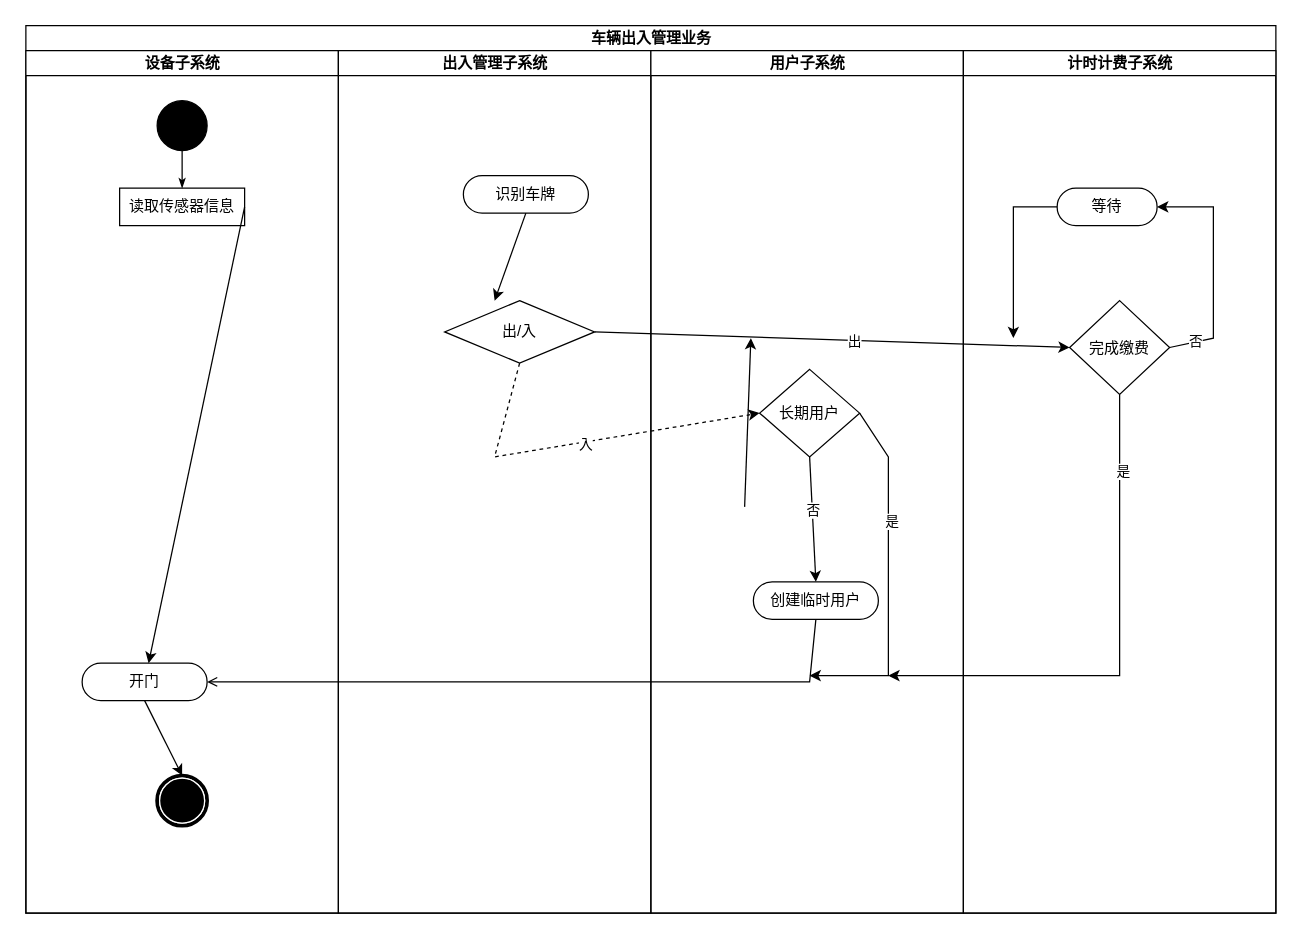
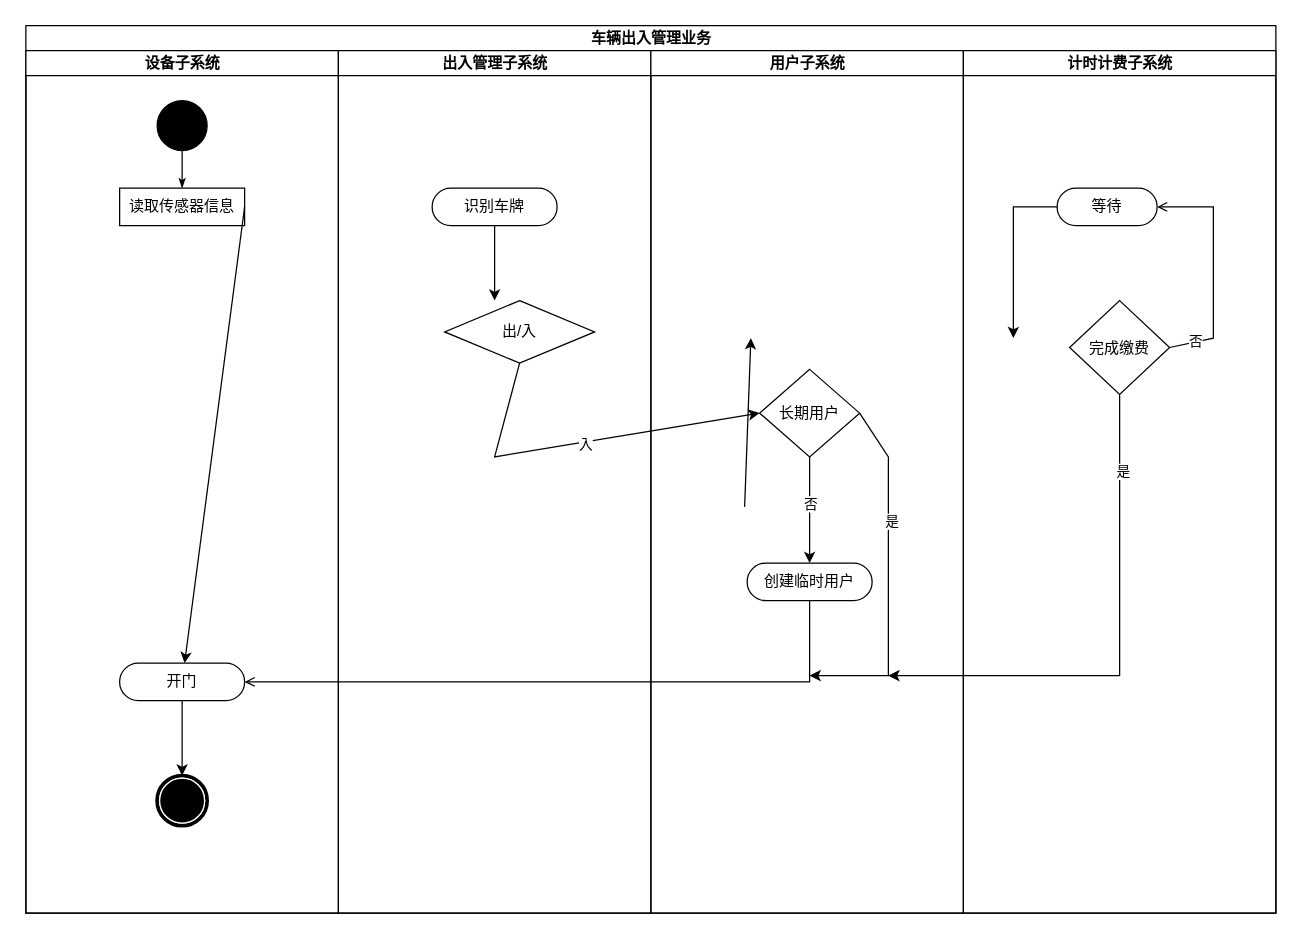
node "识别车牌": moved (526, 194) -> (494, 207)
edge "完成缴费" -> "等待": arrowhead classic -> open
edge "出/入" -> "完成缴费": removed, label "出"
edge "出/入" -> "长期用户": style dashed -> solid
node "创建临时用户": moved (816, 601) -> (809, 582)
node "开门": moved (144, 682) -> (182, 682)
